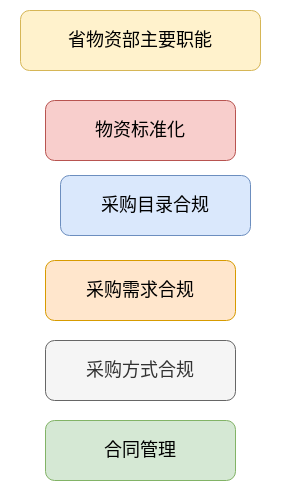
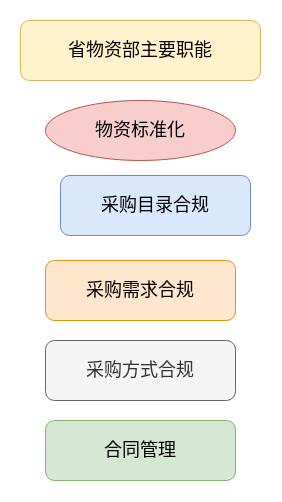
node "省物资部主要职能": moved (141, 41) -> (141, 51)
node "物资标准化": shape rounded rectangle -> ellipse
